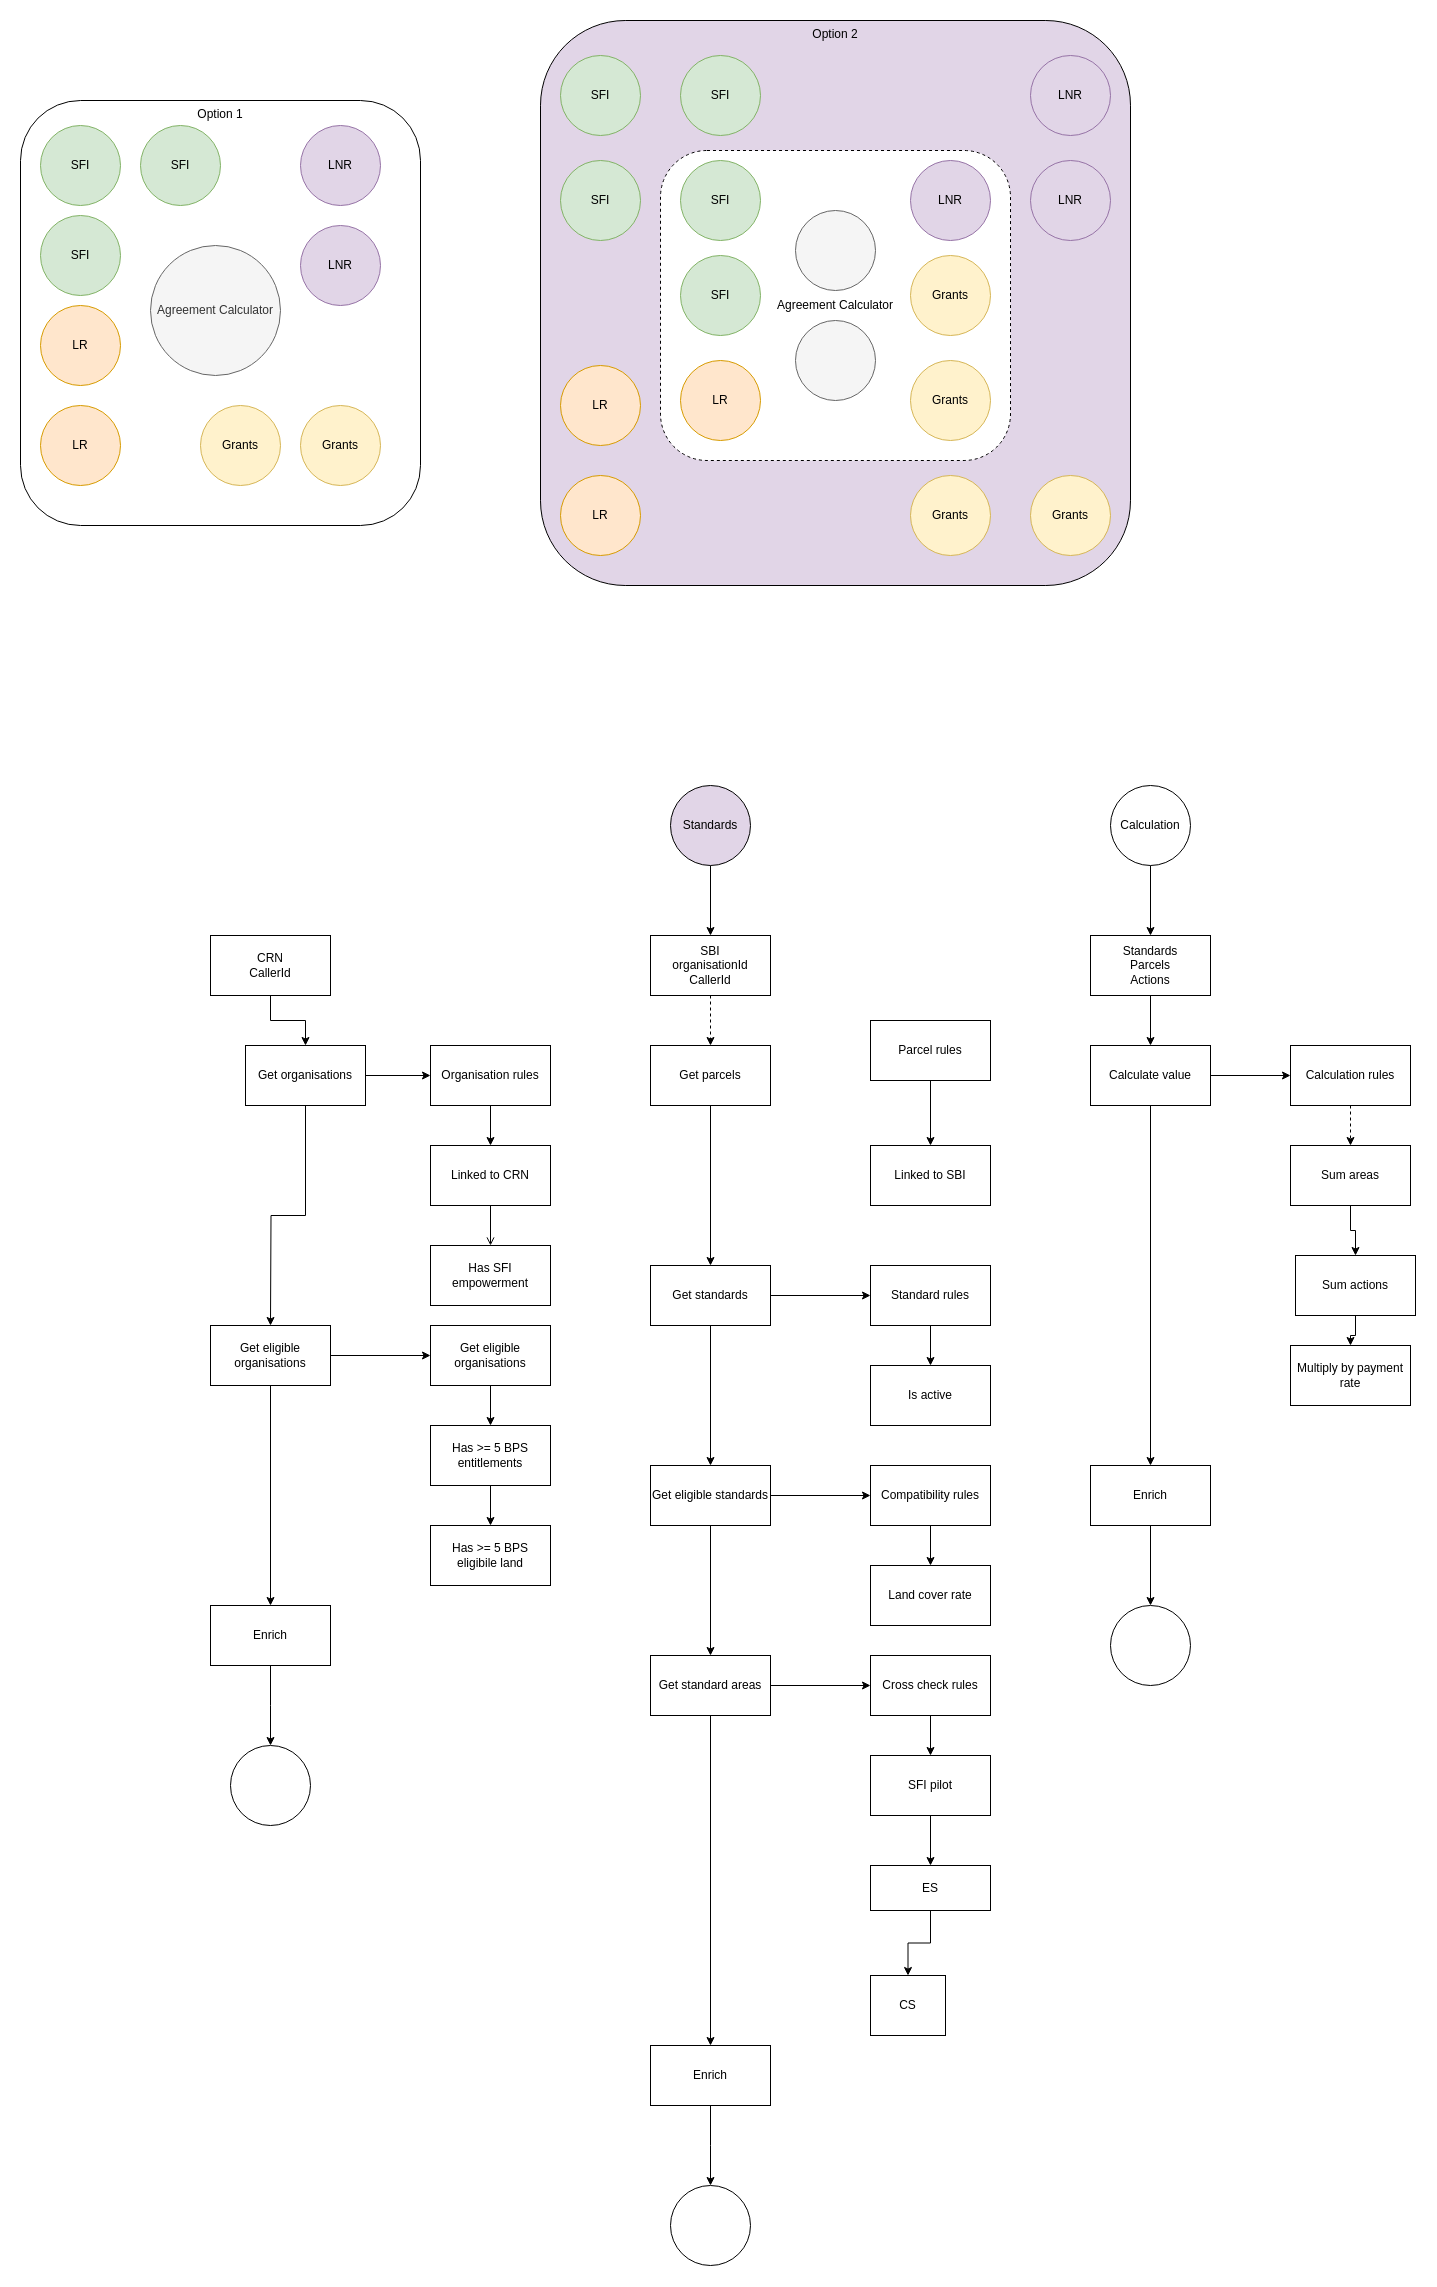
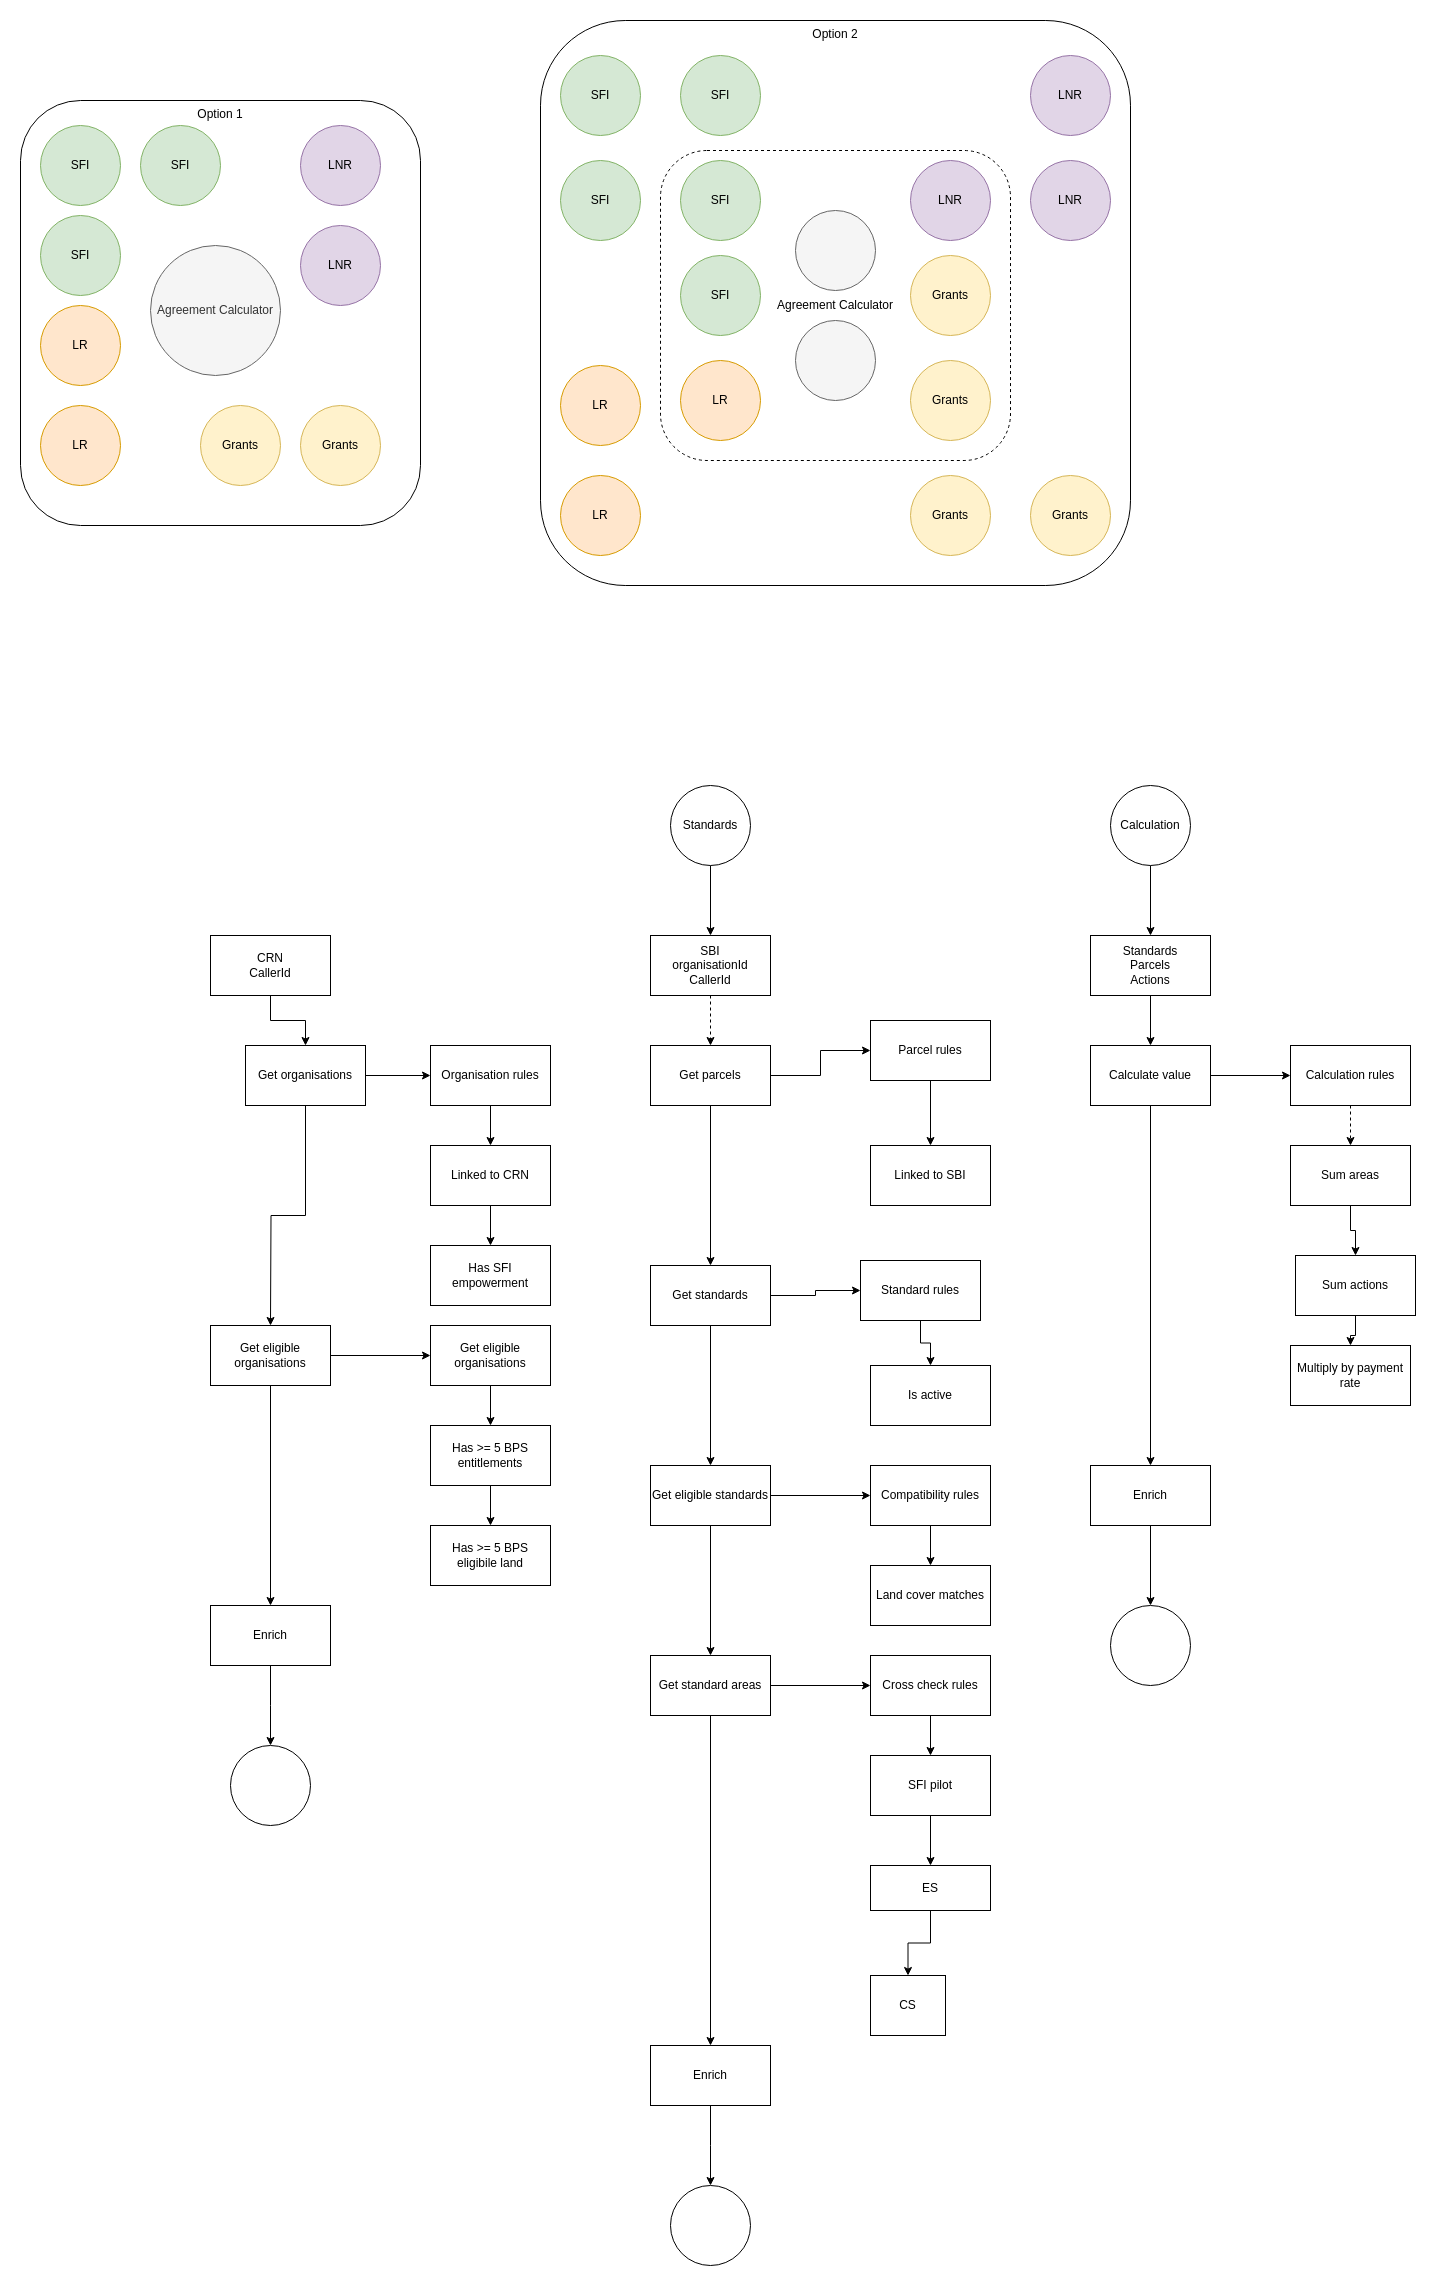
node "Option 2": fillcolor #e1d5e7 -> #ffffff
node "Standards": fillcolor #e1d5e7 -> #ffffff
edge "Get parcels" -> "Parcel rules": added
edge "Linked to CRN" -> "Has SFI empowerment": arrowhead open -> classic
node "Standard rules": moved (931, 1296) -> (921, 1291)
node "Land cover rate": label "Land cover rate" -> "Land cover matches"
